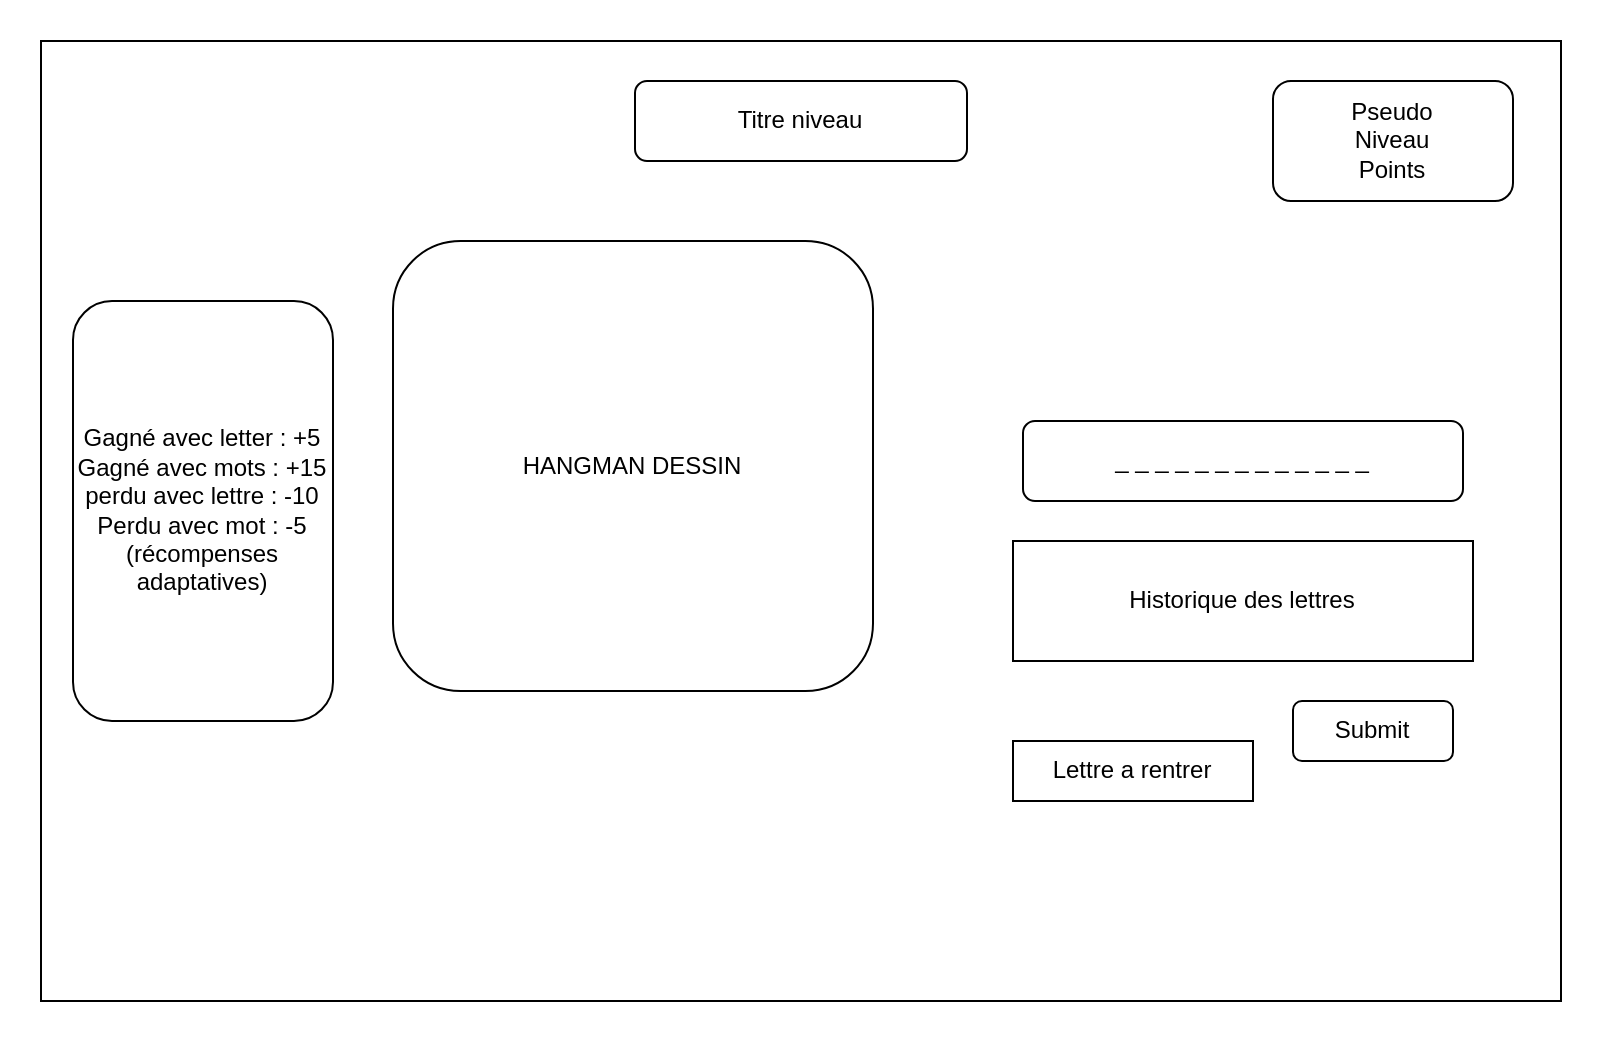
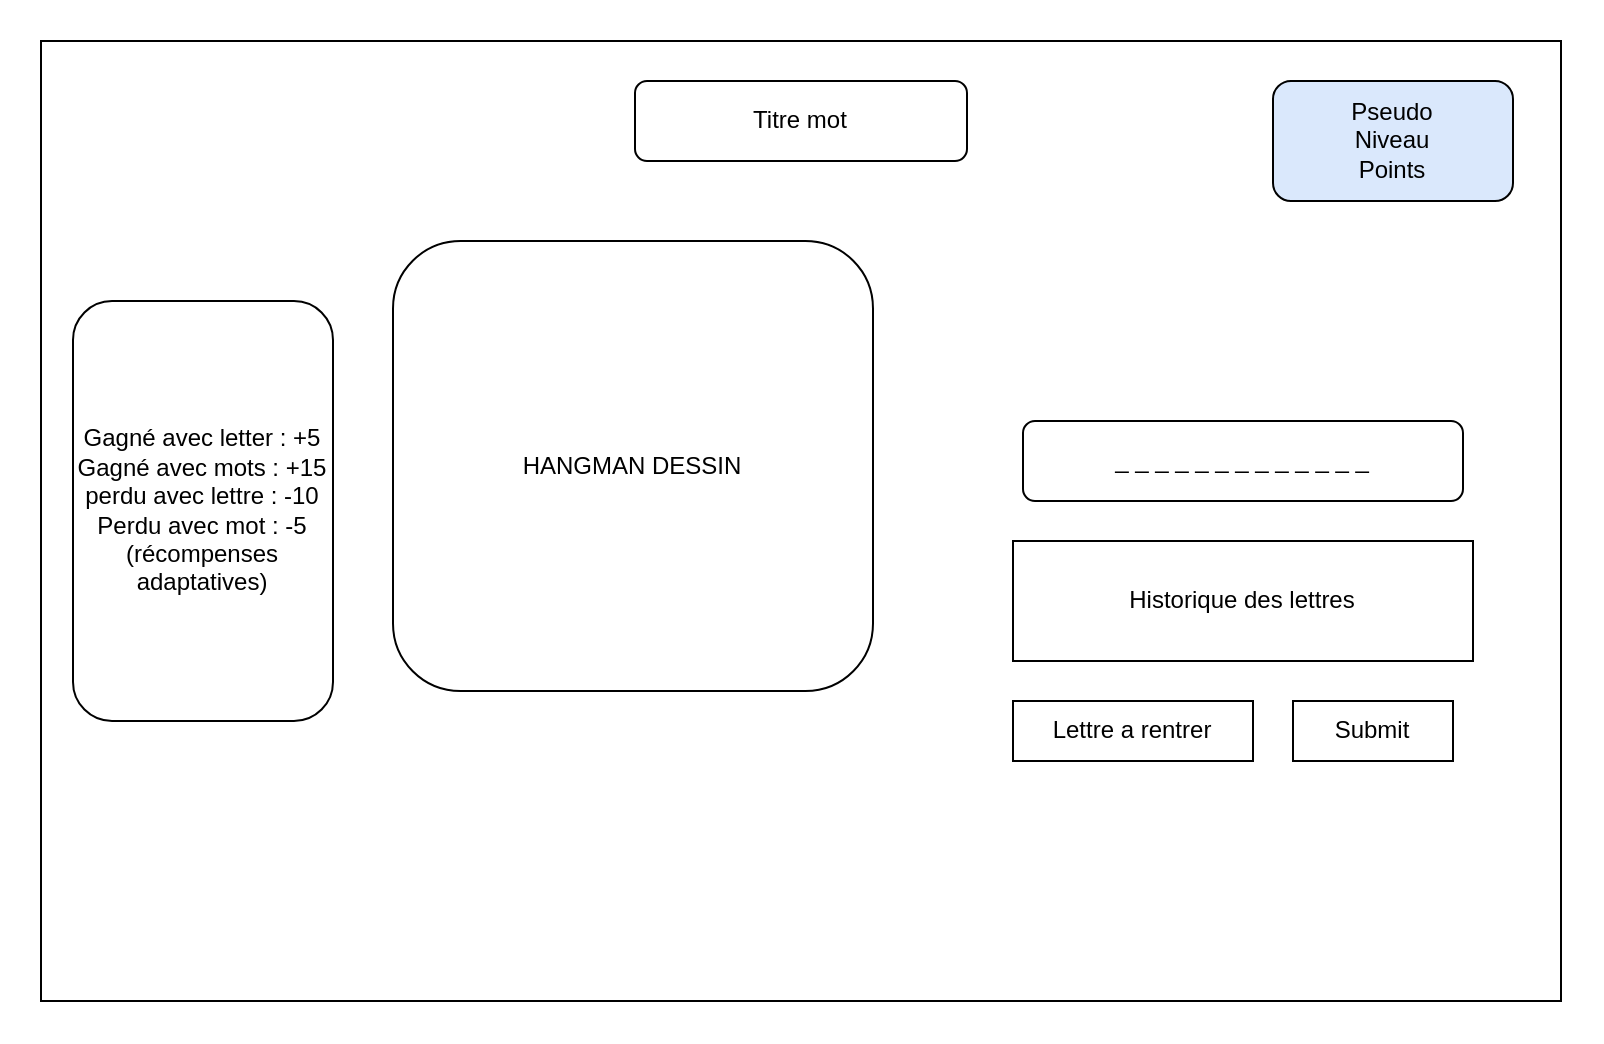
node "Titre niveau": label "Titre niveau" -> "Titre mot"
node "Pseudo Niveau Points": fillcolor #ffffff -> #dae8fc
node "Submit": shape rounded rectangle -> rectangle
node "Lettre a rentrer": moved (1133, 771) -> (1133, 731)
